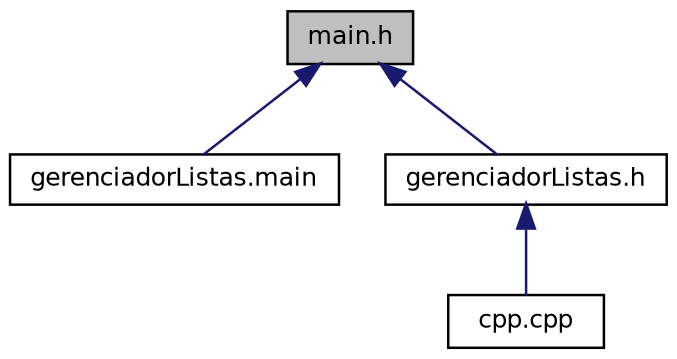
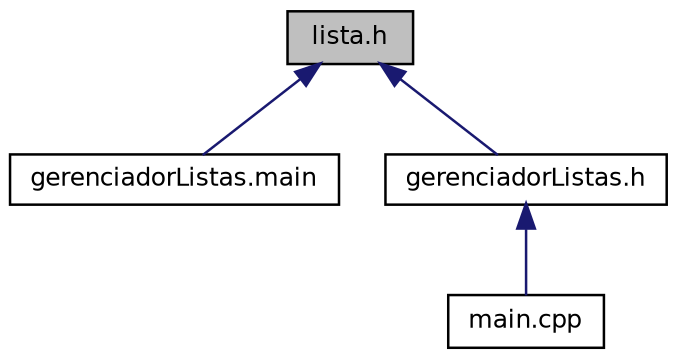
node "main.h": label "main.h" -> "lista.h"
node "cpp.cpp": label "cpp.cpp" -> "main.cpp"
